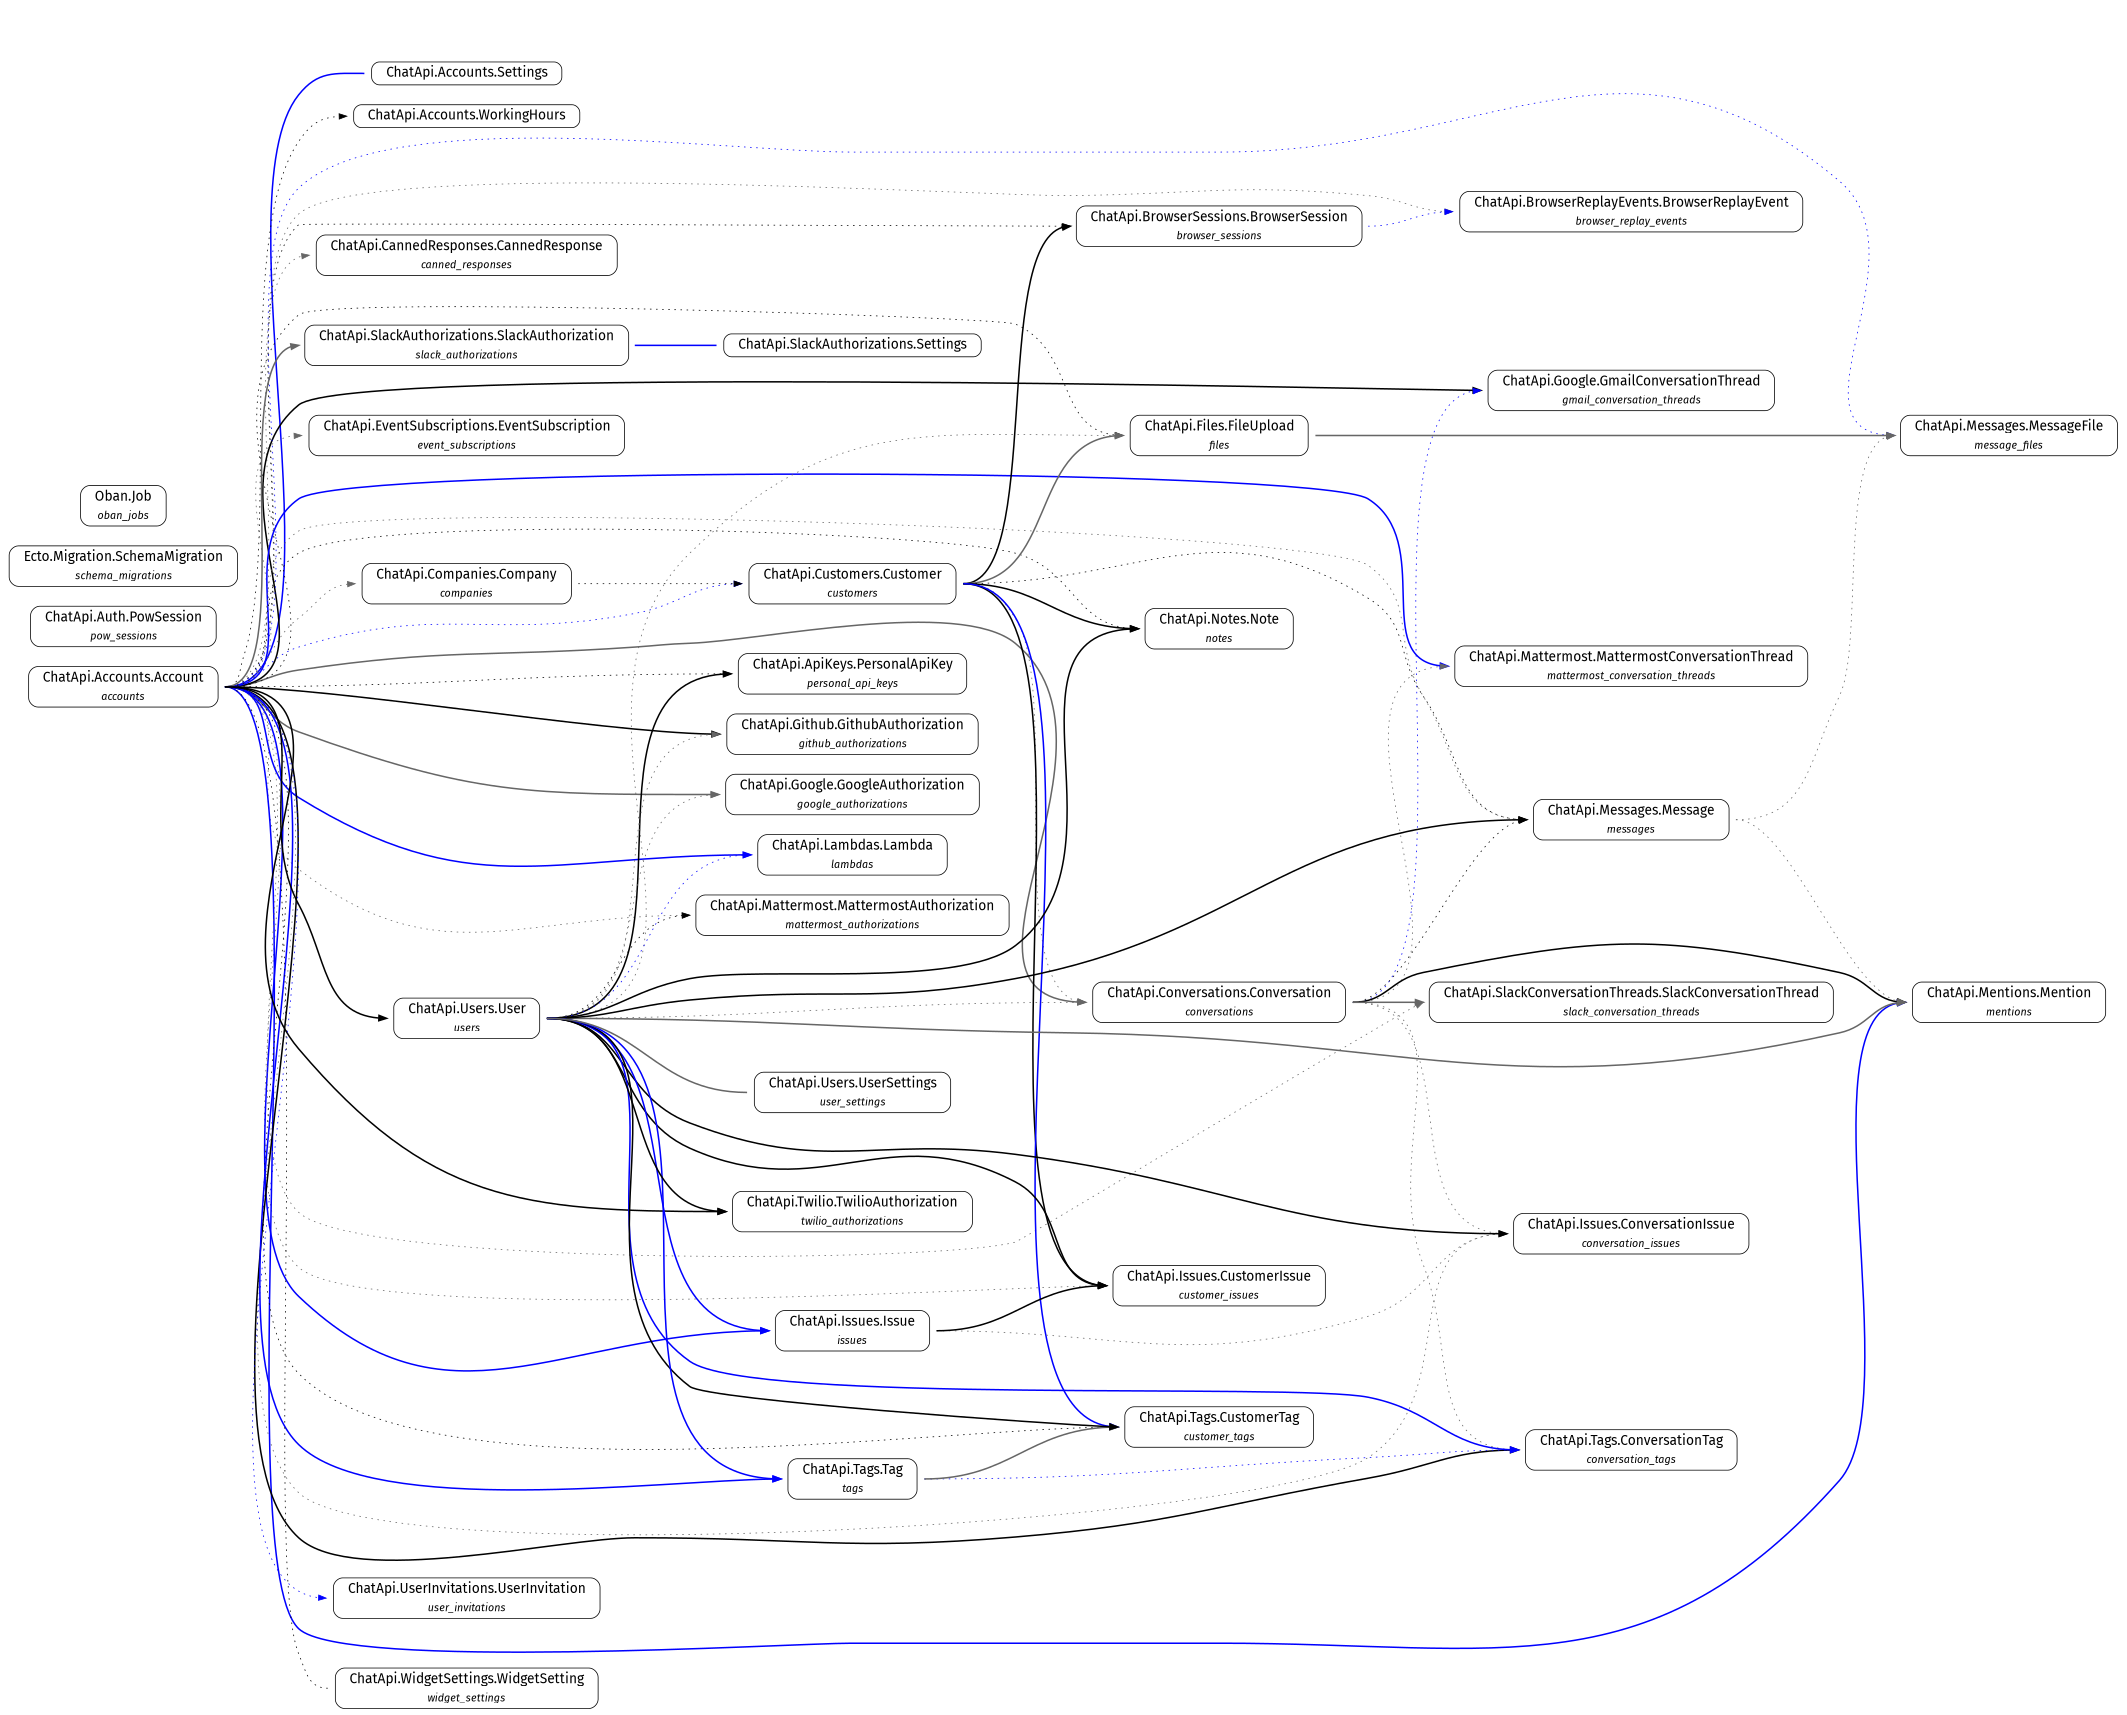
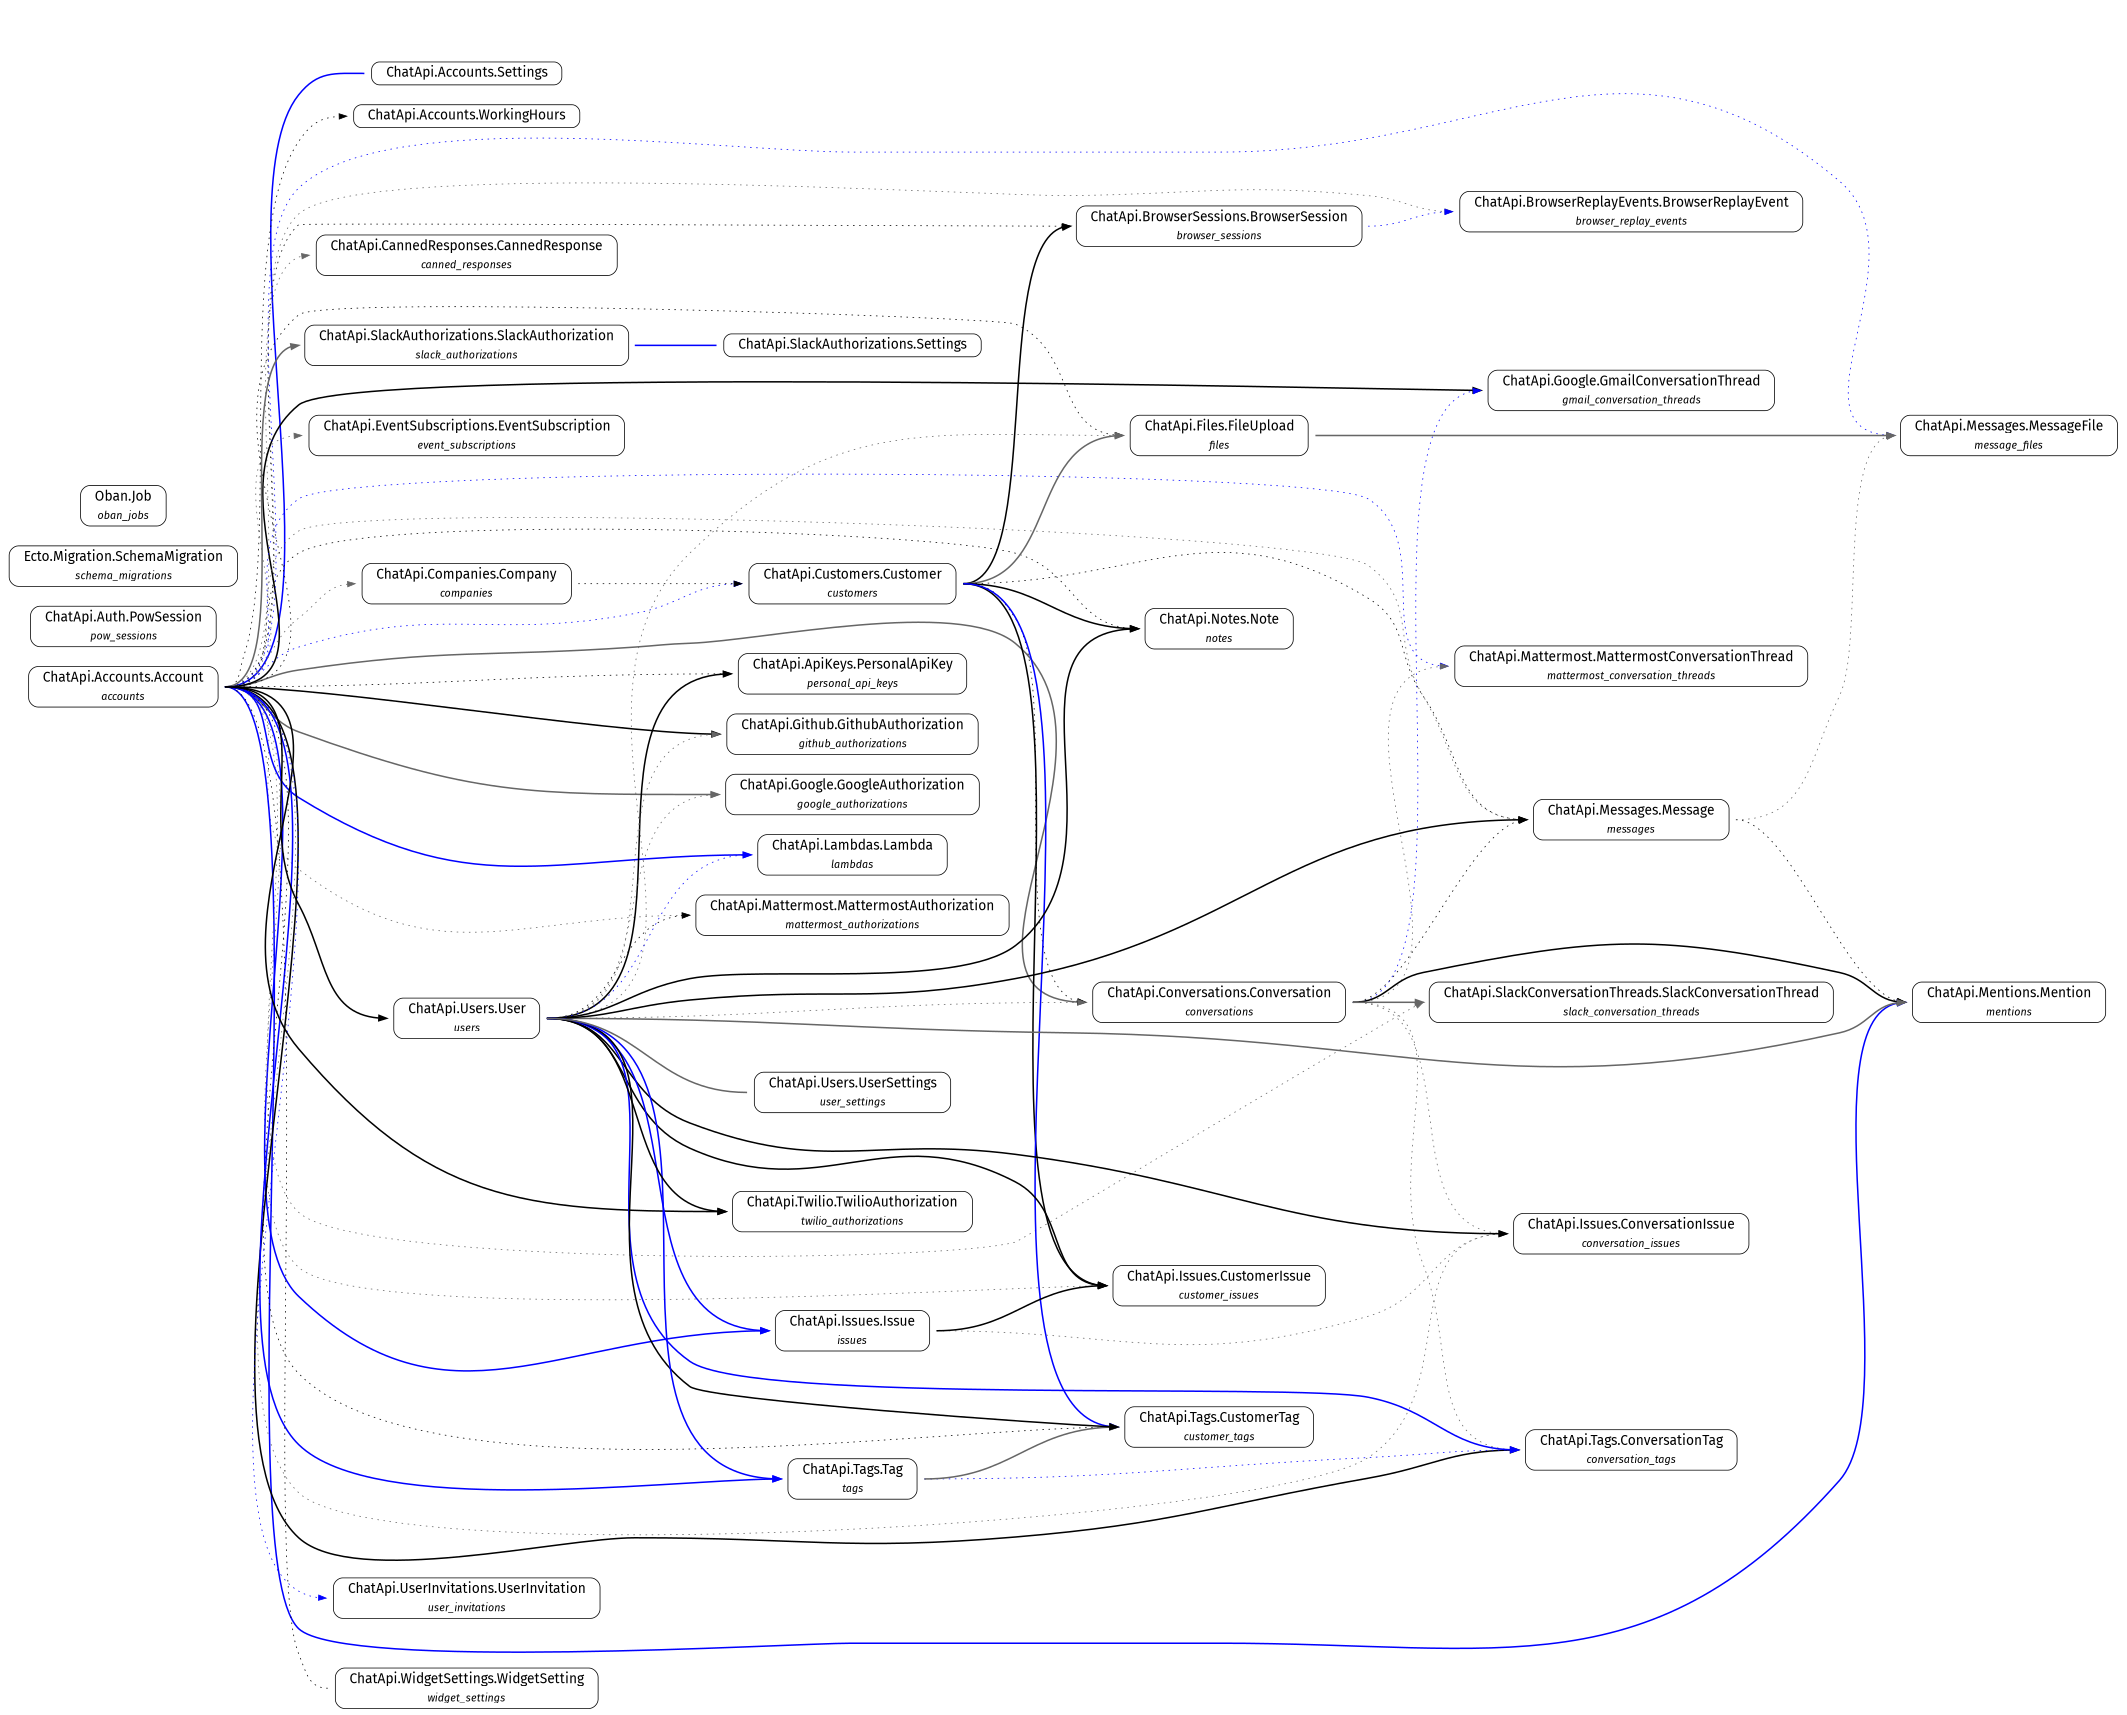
edge "ChatApi.Accounts.Account" -> "ChatApi.Mattermost.MattermostConversationThread": style bold -> dotted
edge "ChatApi.Customers.Customer" -> "ChatApi.Conversations.Conversation": color gray40 -> black
edge "ChatApi.Messages.Message" -> "ChatApi.Mentions.Mention": color gray40 -> black
